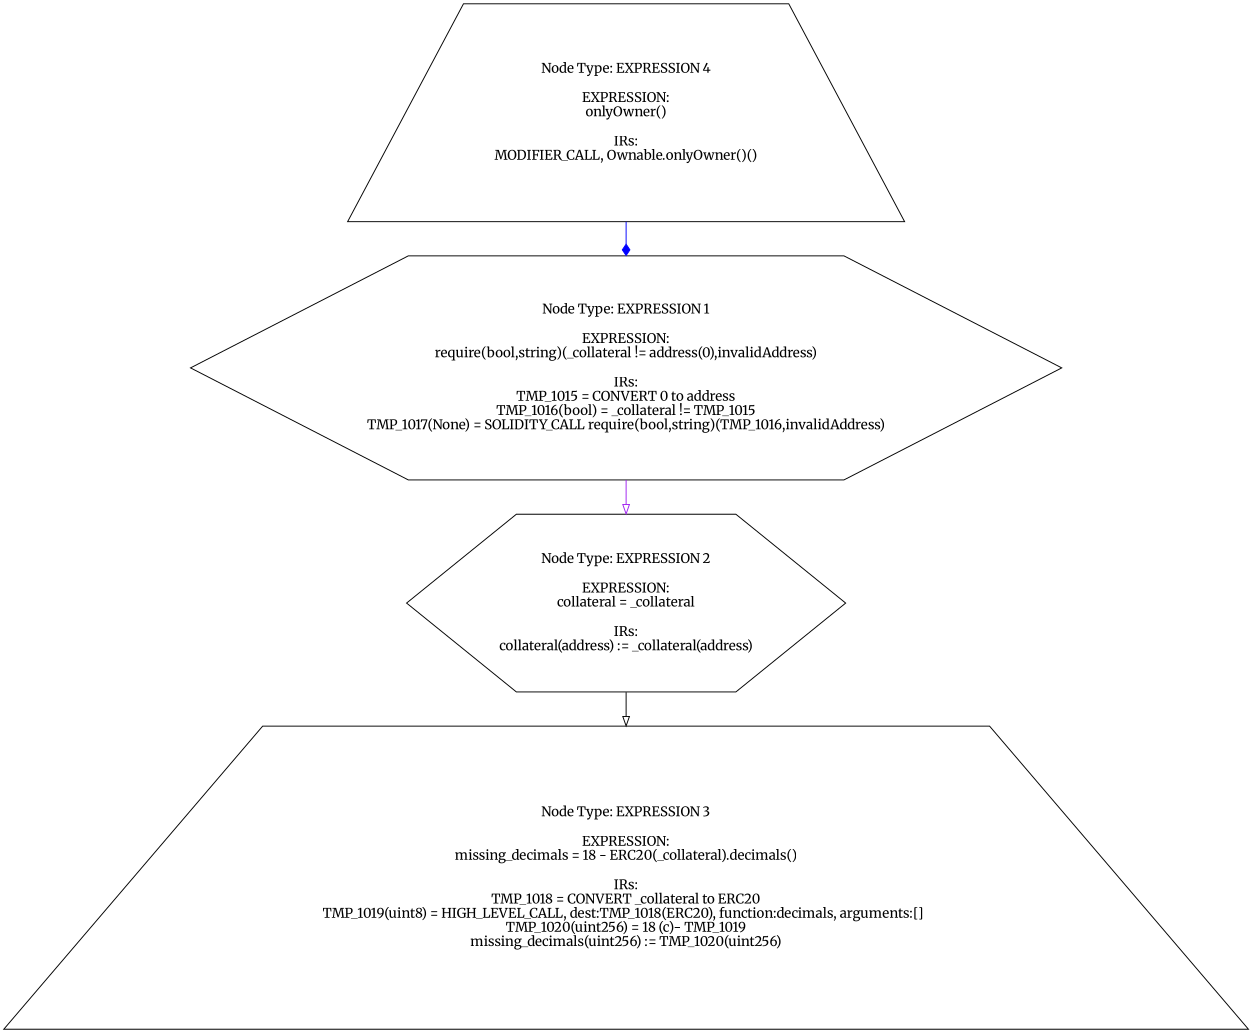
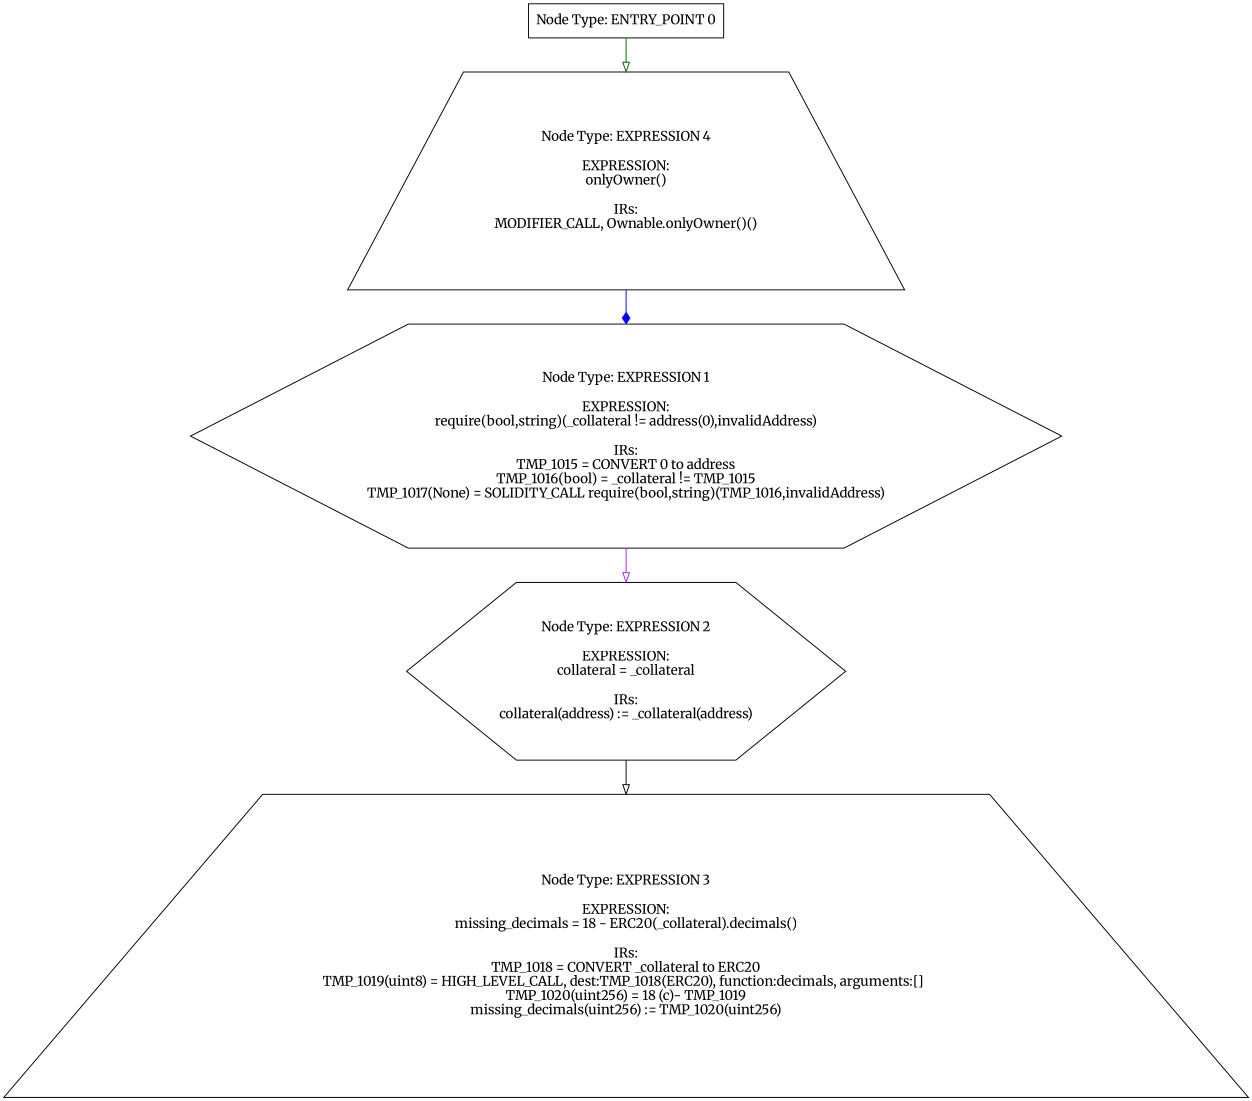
node "Node Type: ENTRY_POINT 0": added
